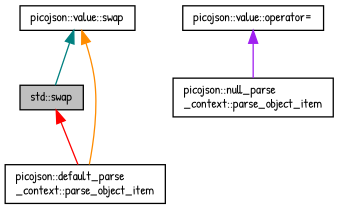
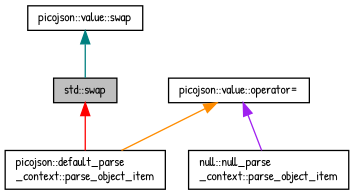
node "picojson::null_parse _context::parse_object_item": label "picojson::null_parse _context::parse_object_item" -> "null::null_parse _context::parse_object_item"
edge "picojson::default_parse _context::parse_object_item" -> "picojson::value::swap": now "picojson::default_parse _context::parse_object_item" -> "picojson::value::operator="
